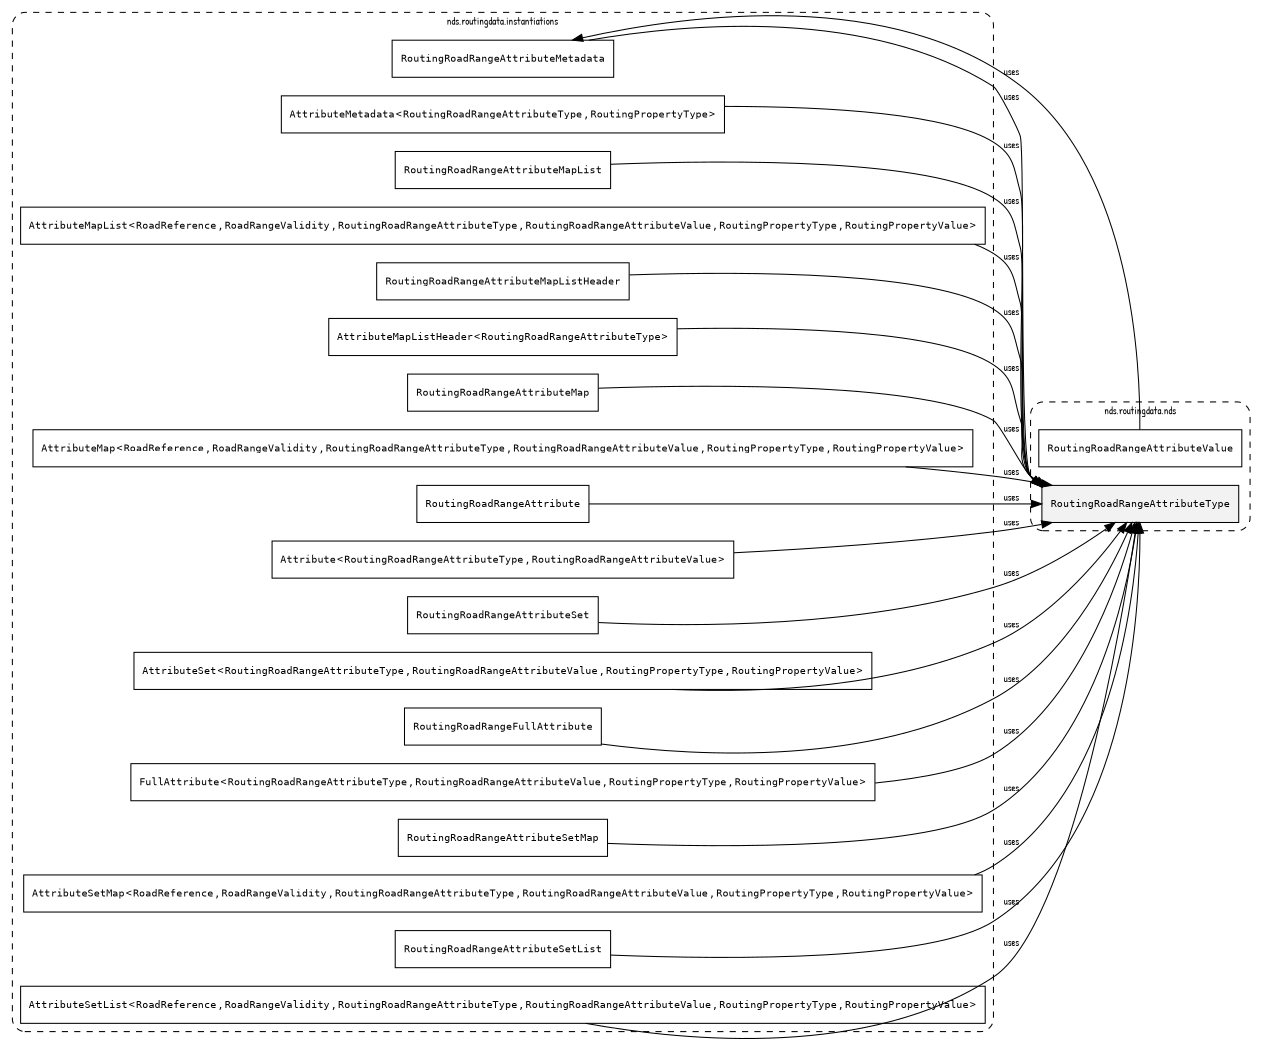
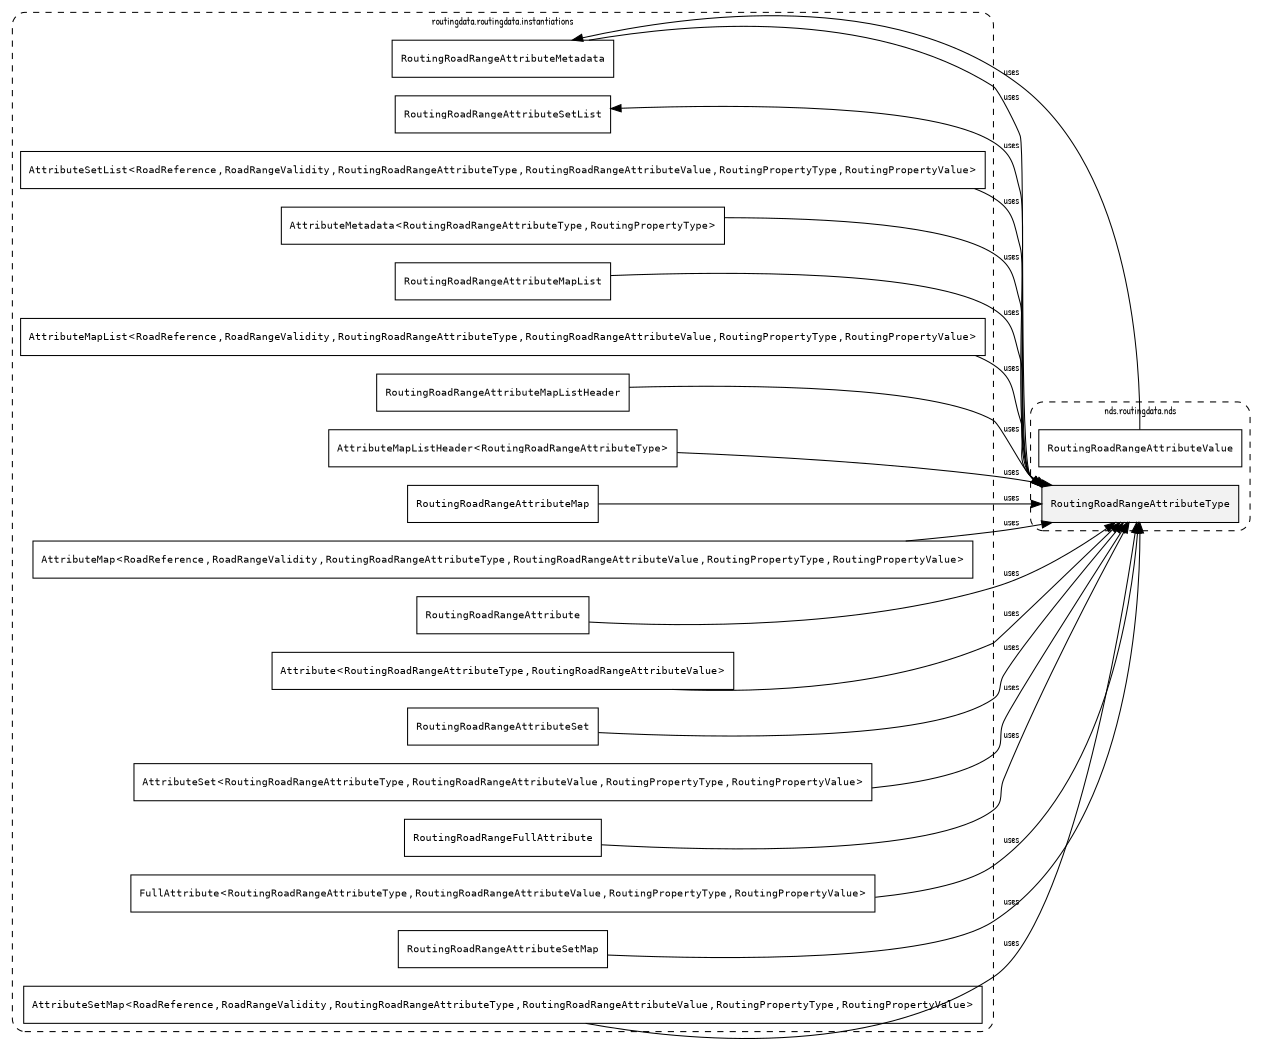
cluster "nds.routingdata.instantiations": label "nds.routingdata.instantiations" -> "routingdata.routingdata.instantiations"
edge "RoutingRoadRangeAttributeSetList" -> "RoutingRoadRangeAttributeType": reversed
